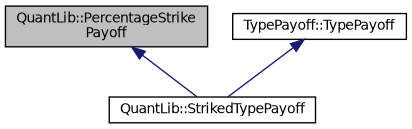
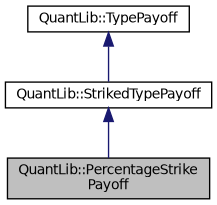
node "TypePayoff::TypePayoff": label "TypePayoff::TypePayoff" -> "QuantLib::TypePayoff"
edge "QuantLib::StrikedTypePayoff" -> "QuantLib::PercentageStrike Payoff": reversed
